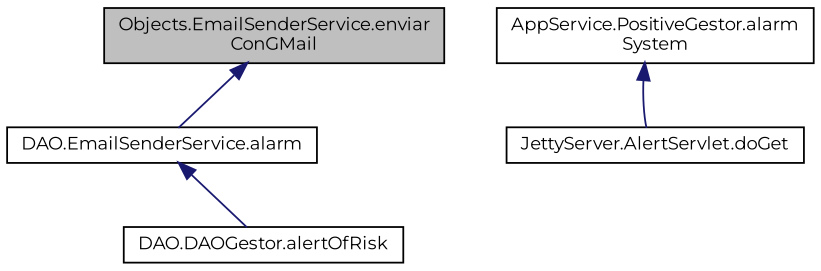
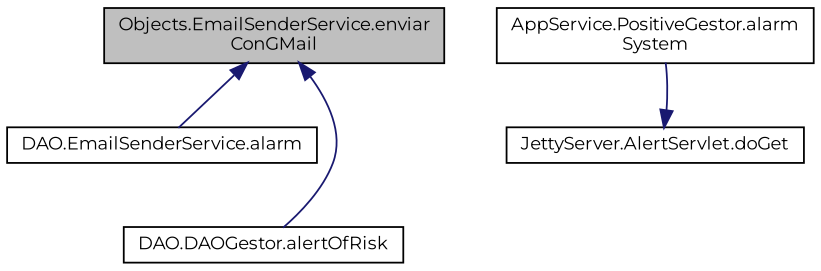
edge "JettyServer.AlertServlet.doGet" -> "AppService.PositiveGestor.alarm System": reversed
edge "DAO.DAOGestor.alertOfRisk" -> "DAO.EmailSenderService.alarm": now "DAO.DAOGestor.alertOfRisk" -> "Objects.EmailSenderService.enviar ConGMail"
